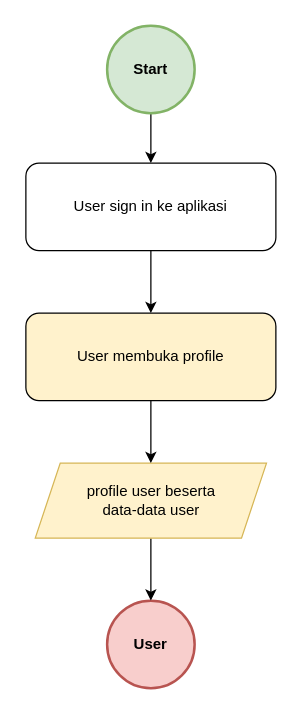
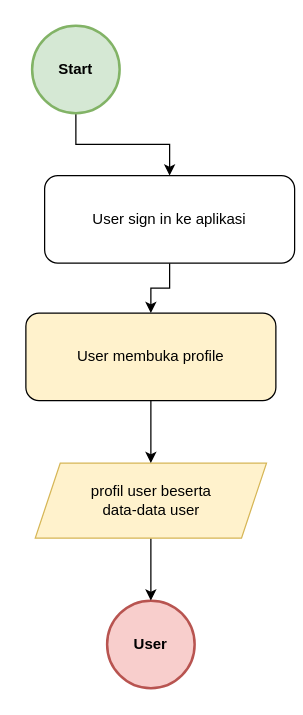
node "Start": moved (151, 69) -> (76, 69)
node "User sign in ke aplikasi": moved (151, 207) -> (169, 219)
node "profile user beserta data-data user": label "profile user beserta data-data user" -> "profil user beserta data-data user"
